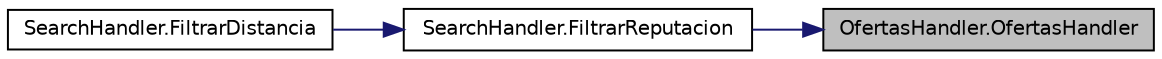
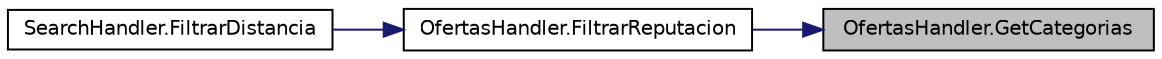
node "SearchHandler.FiltrarReputacion": label "SearchHandler.FiltrarReputacion" -> "OfertasHandler.FiltrarReputacion"
node "OfertasHandler.OfertasHandler": label "OfertasHandler.OfertasHandler" -> "OfertasHandler.GetCategorias"
